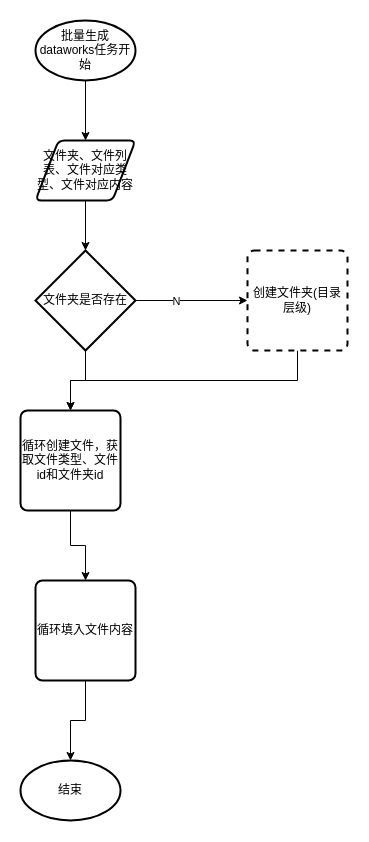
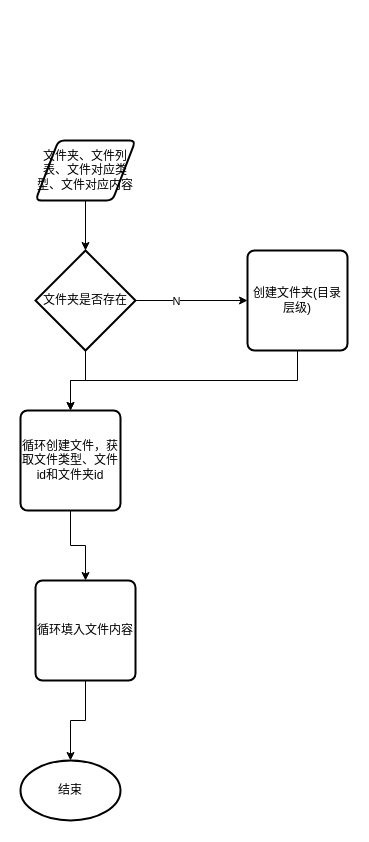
node "批量生成dataworks任务开始": removed
edge "批量生成dataworks任务开始" -> "文件夹、文件列表、文件对应类型、文件对应内容": removed
node "创建文件夹(目录层级)": style dashed -> solid
